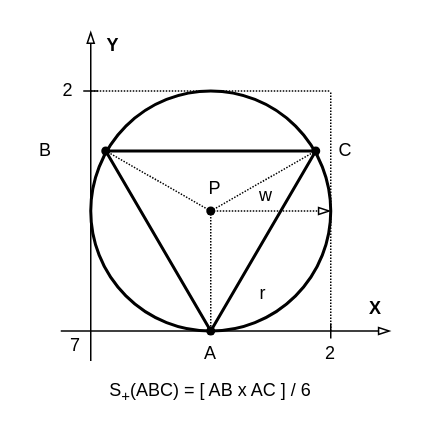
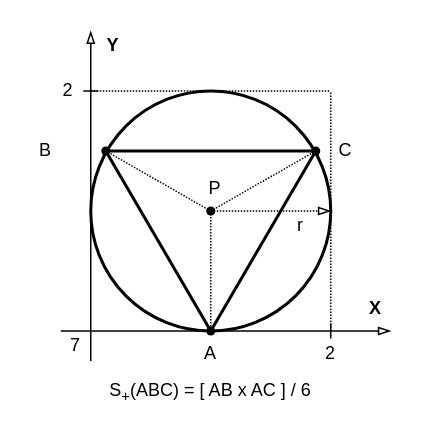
node "w": removed
node "r": moved (262, 293) -> (300, 226)
